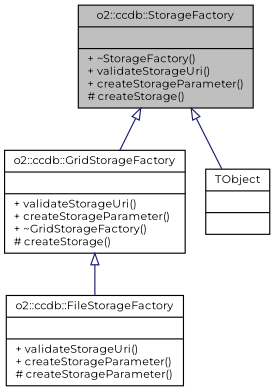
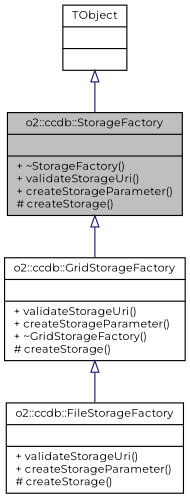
edge "TObject" -> "o2::ccdb::StorageFactory": reversed
node "o2::ccdb::FileStorageFactory": text "# createStorageParameter()" -> "# createStorage()"
